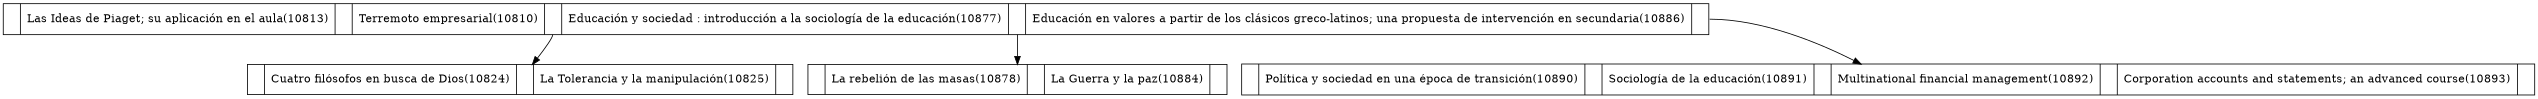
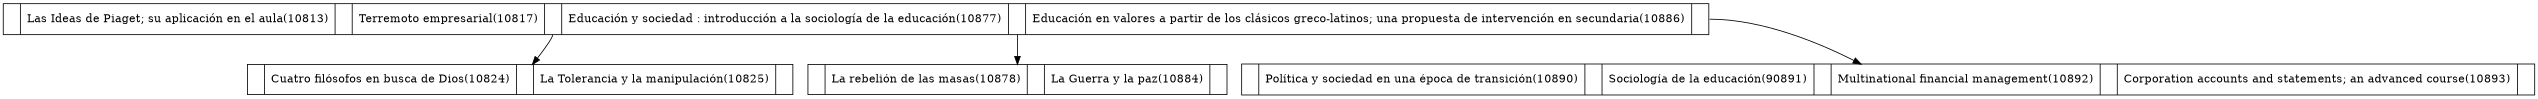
node "Las Ideas de Piaget; su aplicación en el aula(10813)": text "Terremoto empresarial(10810)" -> "Terremoto empresarial(10817)"
node "Política y sociedad en una época de transición(10890)": text "Sociología de la educación(10891)" -> "Sociología de la educación(90891)"
